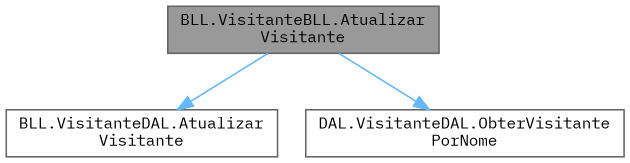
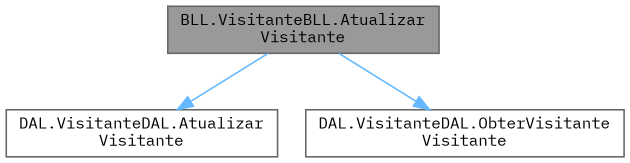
node "BLL.VisitanteDAL.Atualizar Visitante": label "BLL.VisitanteDAL.Atualizar Visitante" -> "DAL.VisitanteDAL.Atualizar Visitante"
node "DAL.VisitanteDAL.ObterVisitante PorNome": label "DAL.VisitanteDAL.ObterVisitante PorNome" -> "DAL.VisitanteDAL.ObterVisitante Visitante"
